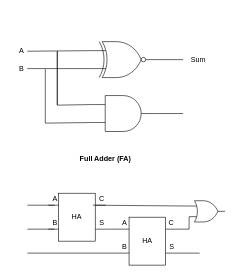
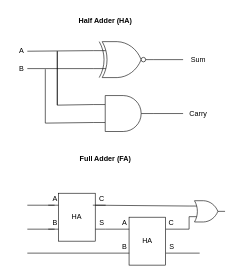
node "Half Adder (HA)": added
node "Carry": added
